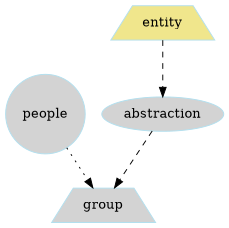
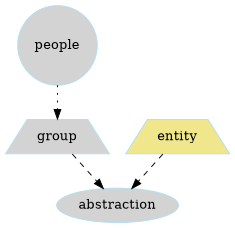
edge "abstraction" -> "group": reversed
